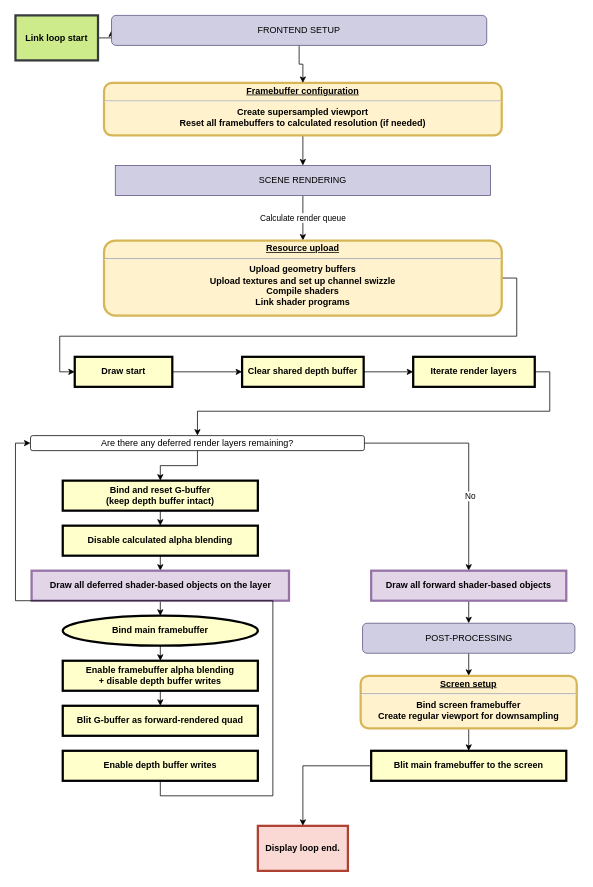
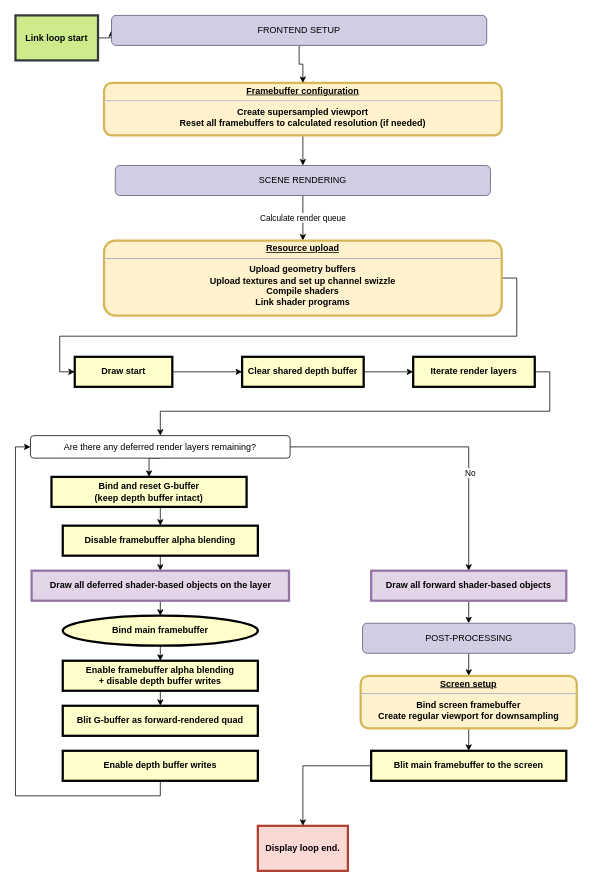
node "SCENE RENDERING": shape rectangle -> rounded rectangle
node "Are there any deferred render layers remaining?": size 334x15 -> 260x23
node "Bind and reset G-buffer (keep depth buffer intact)": moved (160, 495) -> (149, 492)
node "Disable calculated alpha blending": label "Disable calculated alpha blending" -> "Disable framebuffer alpha blending"
